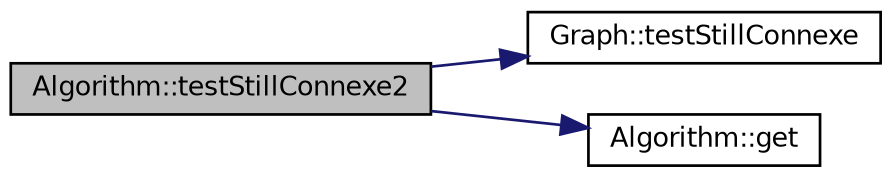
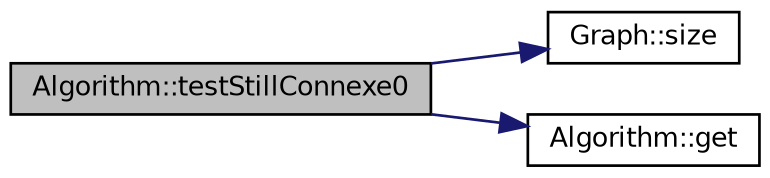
node "Graph::testStillConnexe": label "Graph::testStillConnexe" -> "Graph::size"
node "Algorithm::testStillConnexe2": label "Algorithm::testStillConnexe2" -> "Algorithm::testStillConnexe0"
